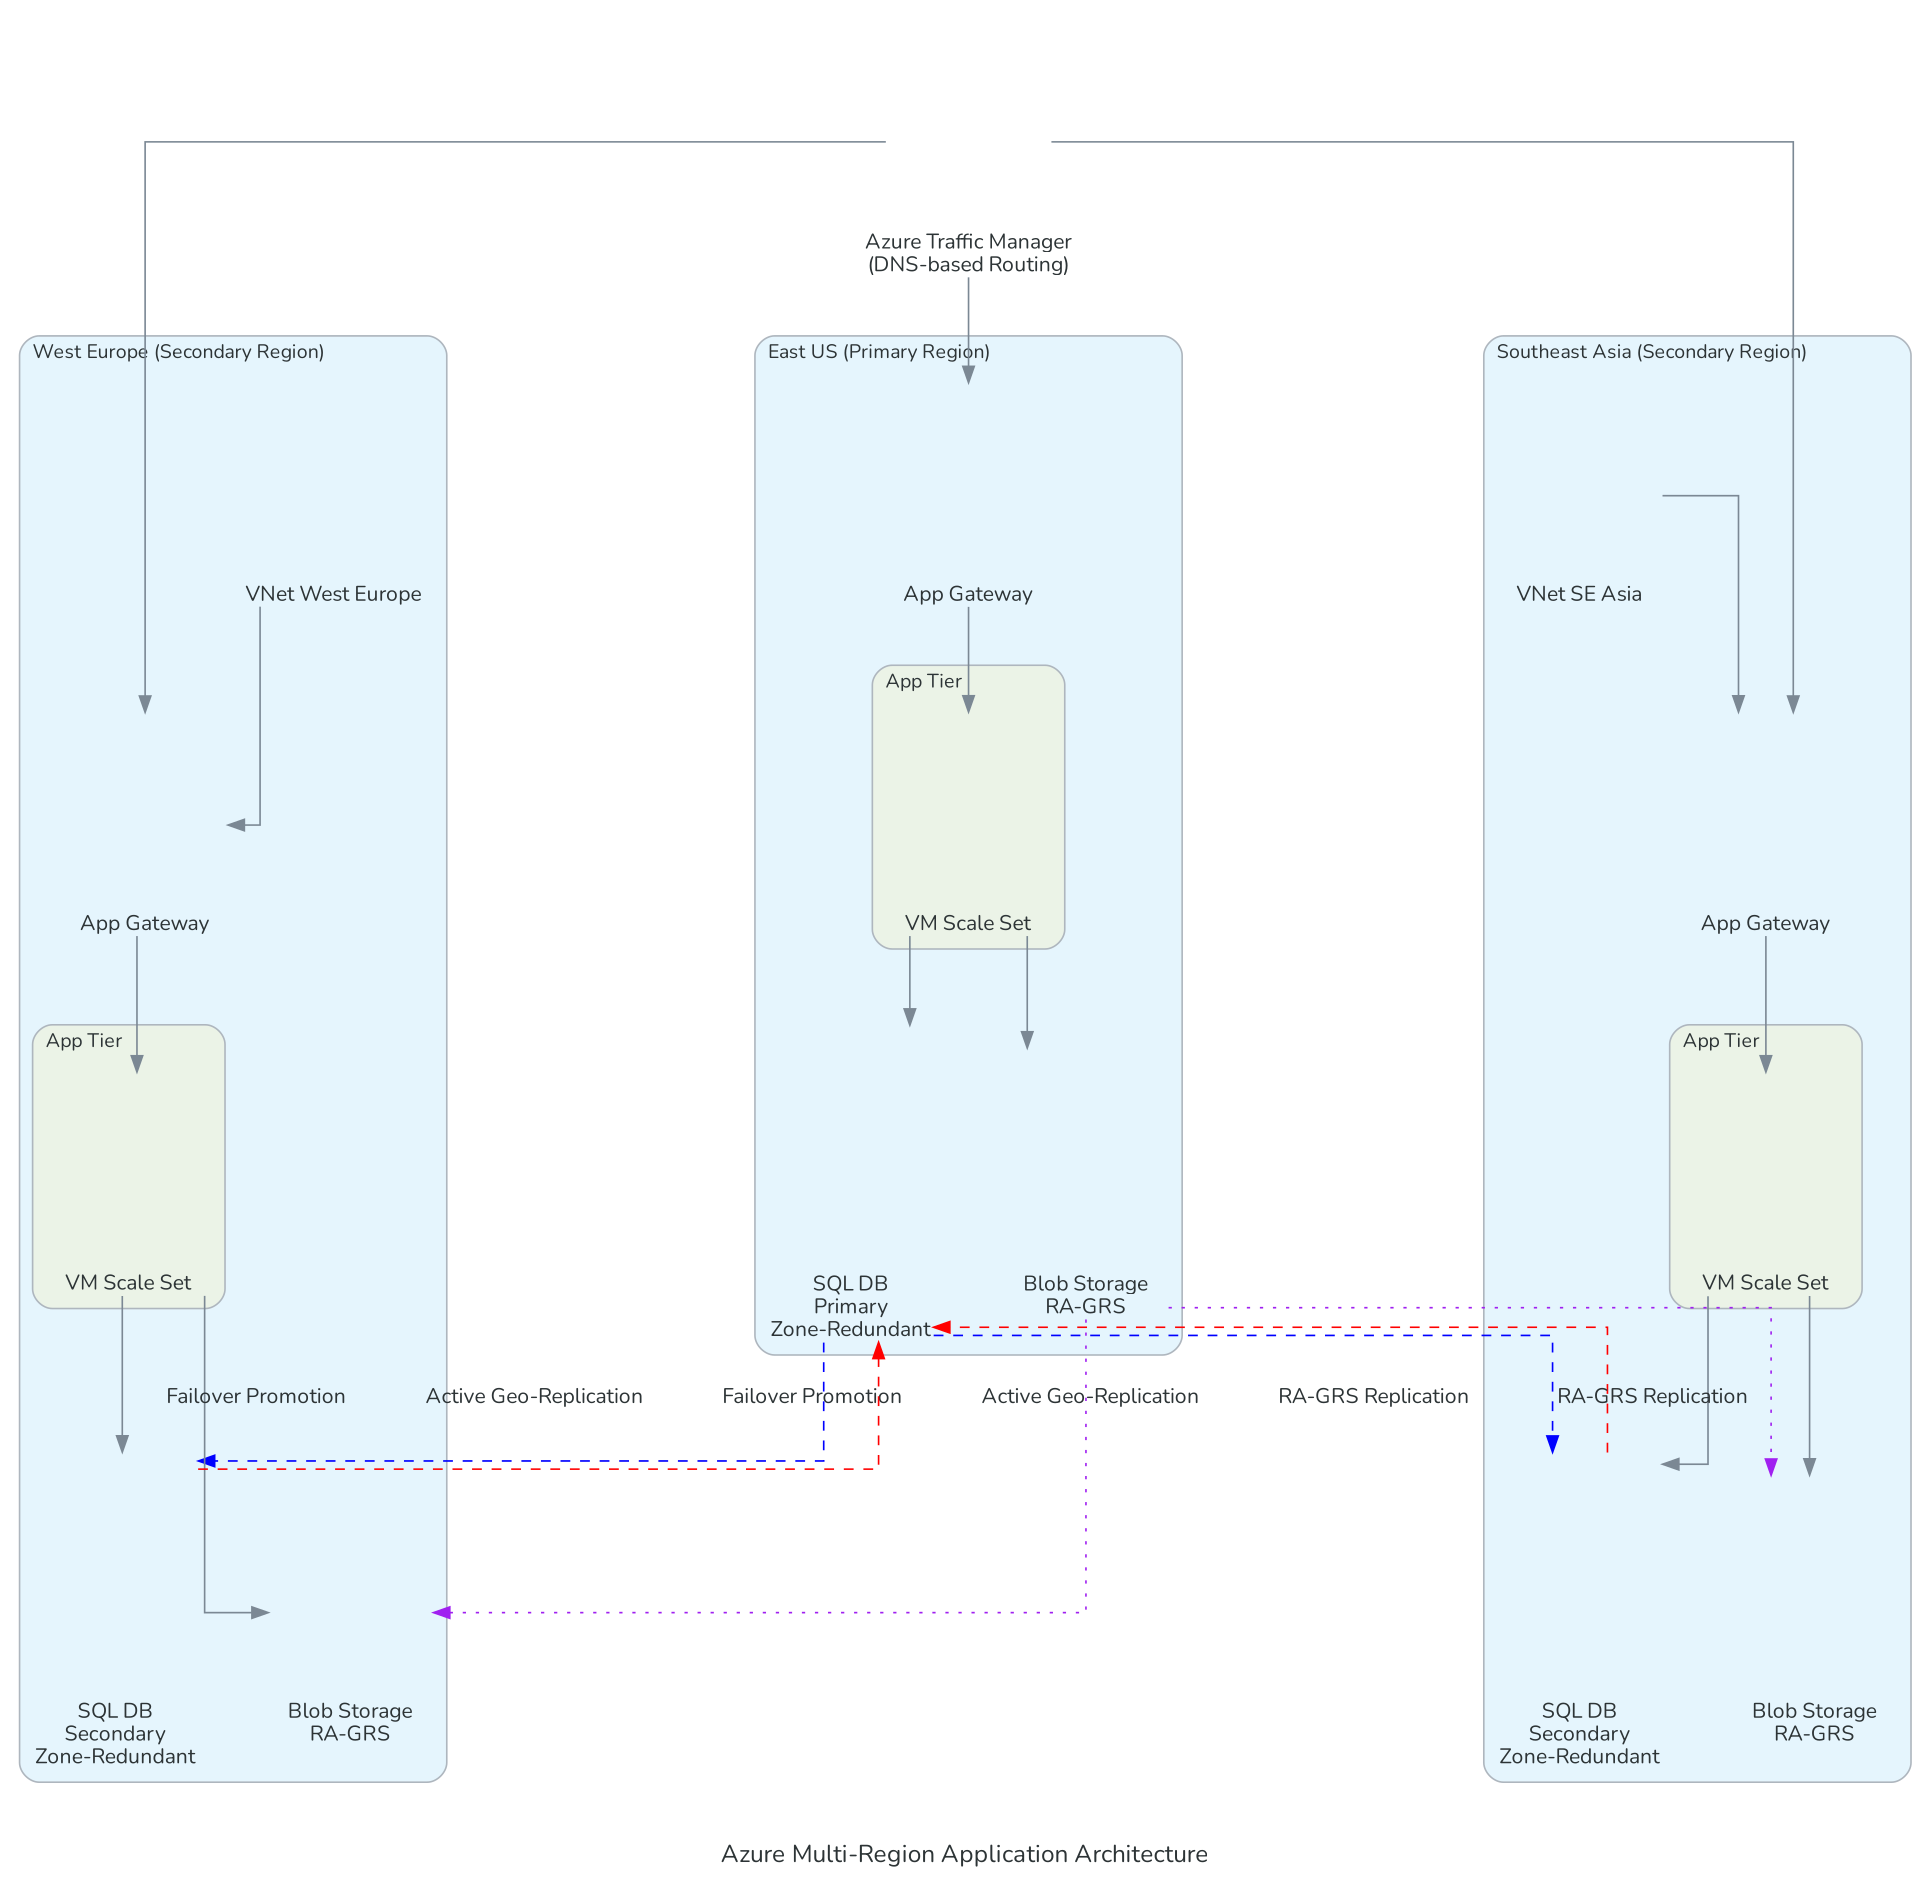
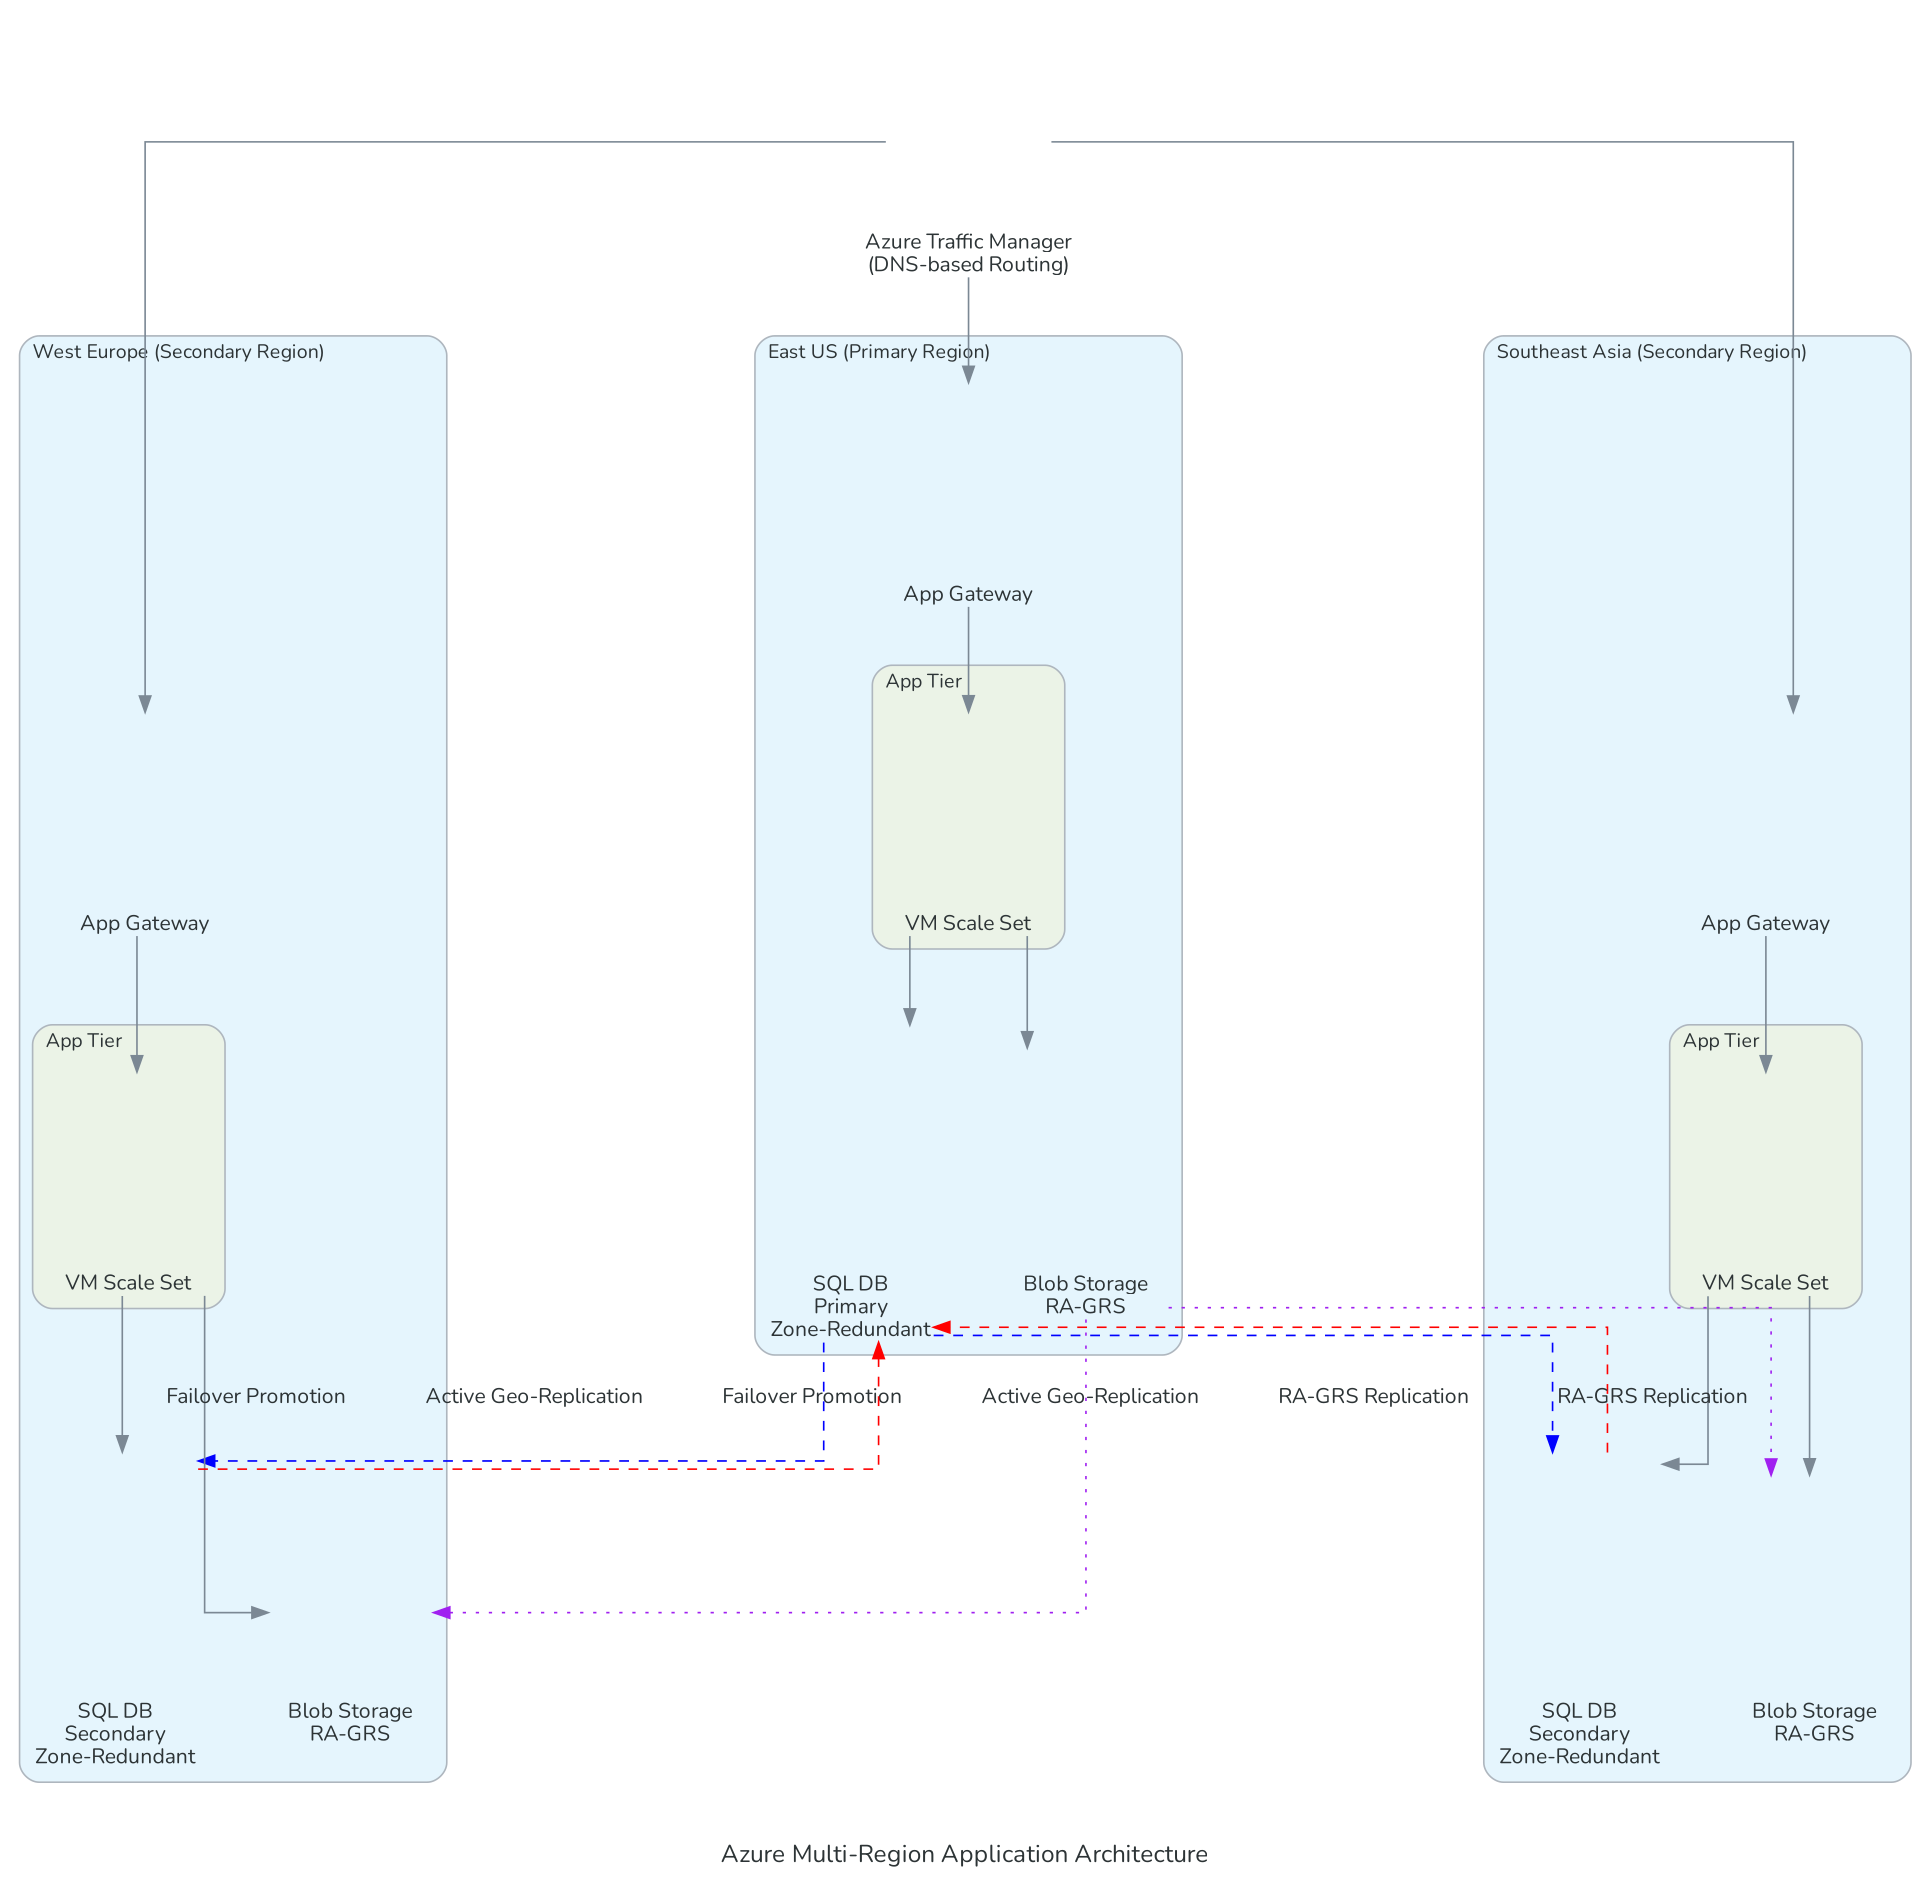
node "VNet West Europe": removed
node "VNet SE Asia": removed
